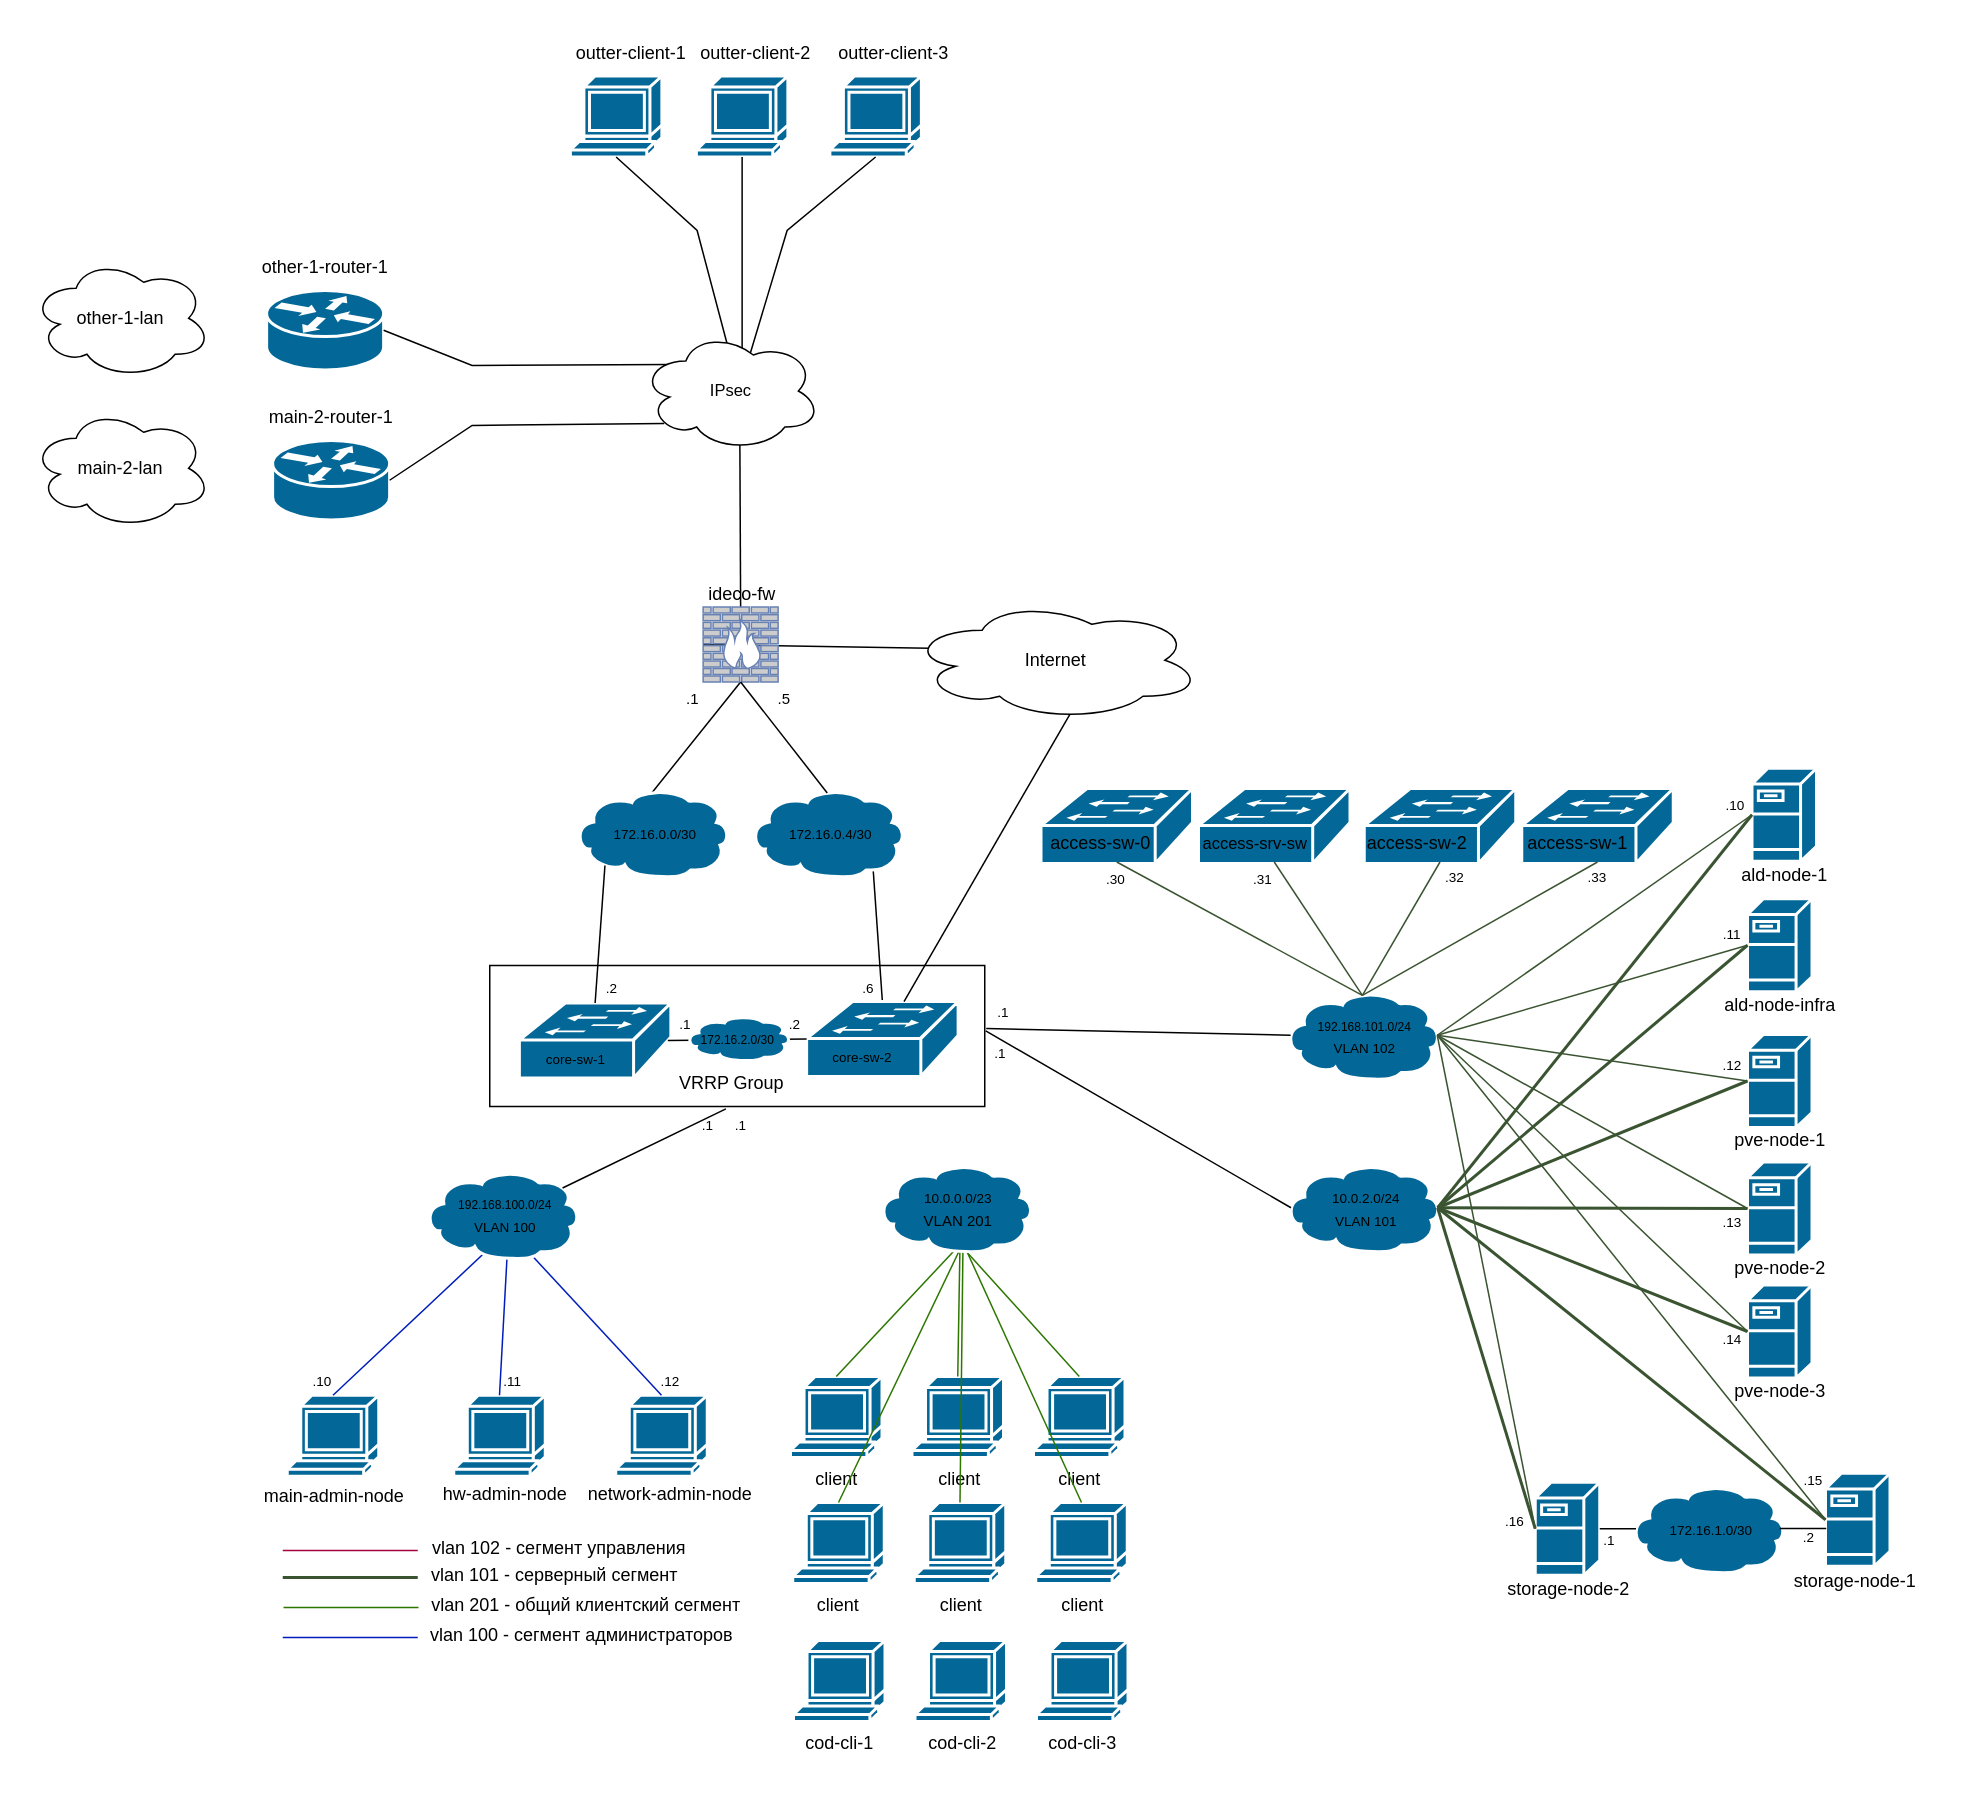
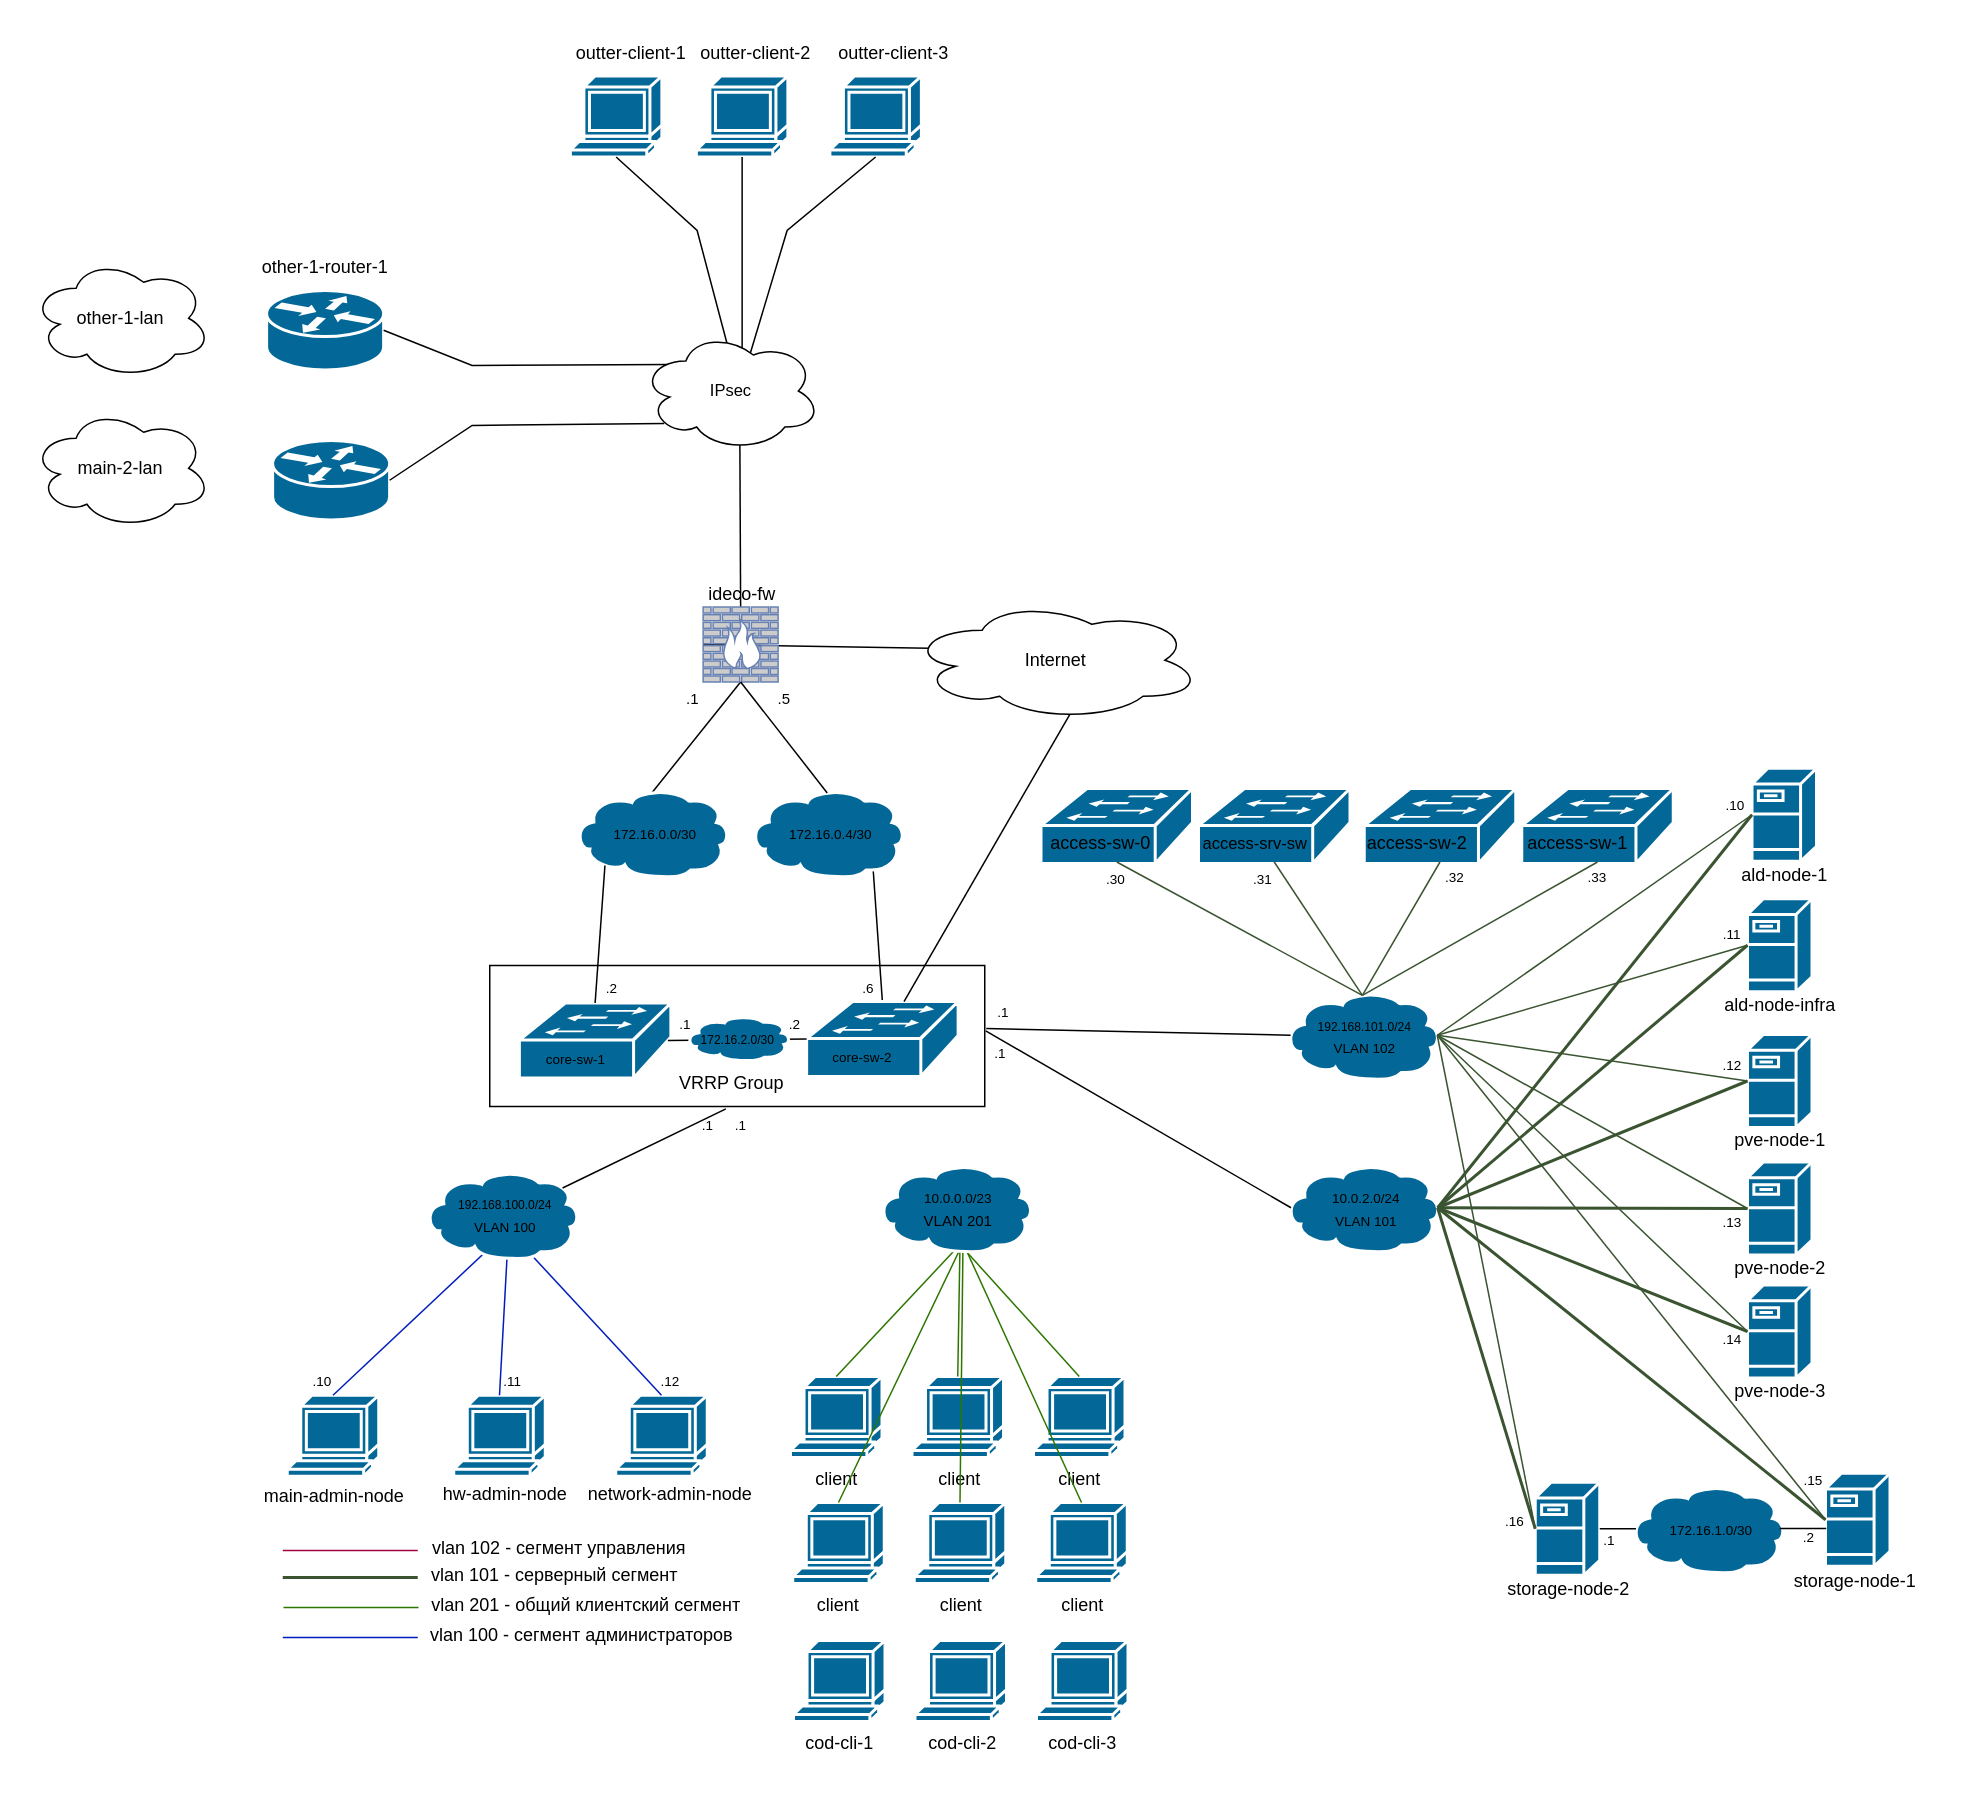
node "main-2-router-1": removed
